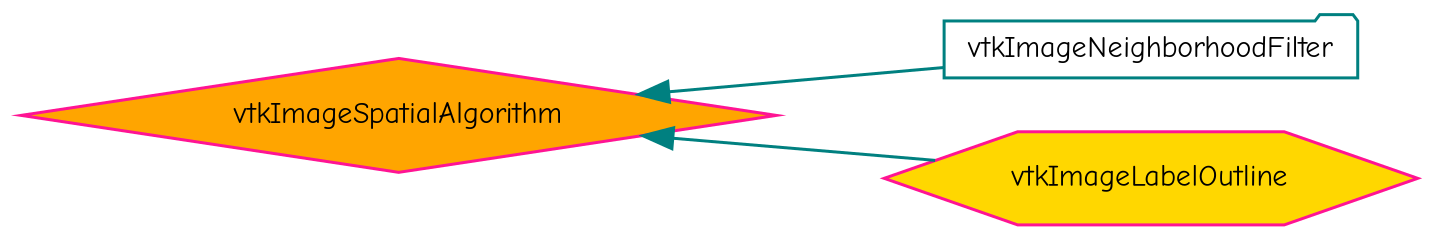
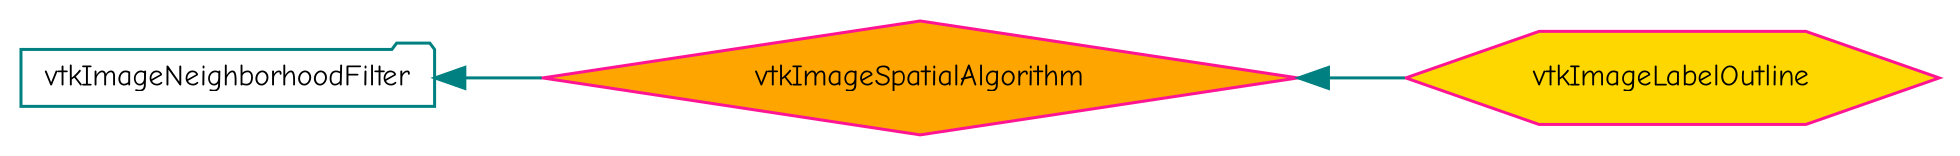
edge "vtkImageNeighborhoodFilter" -> "vtkImageSpatialAlgorithm": reversed
